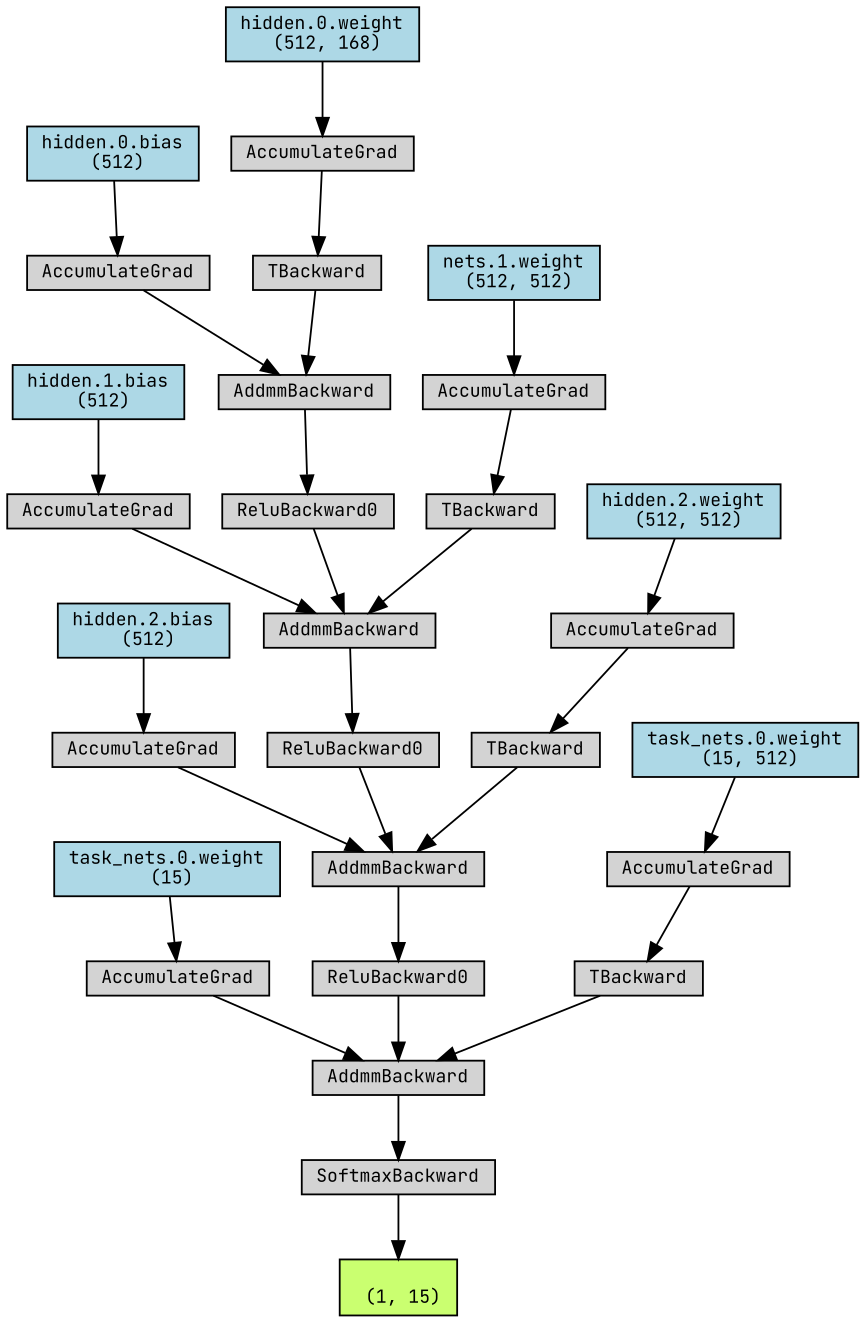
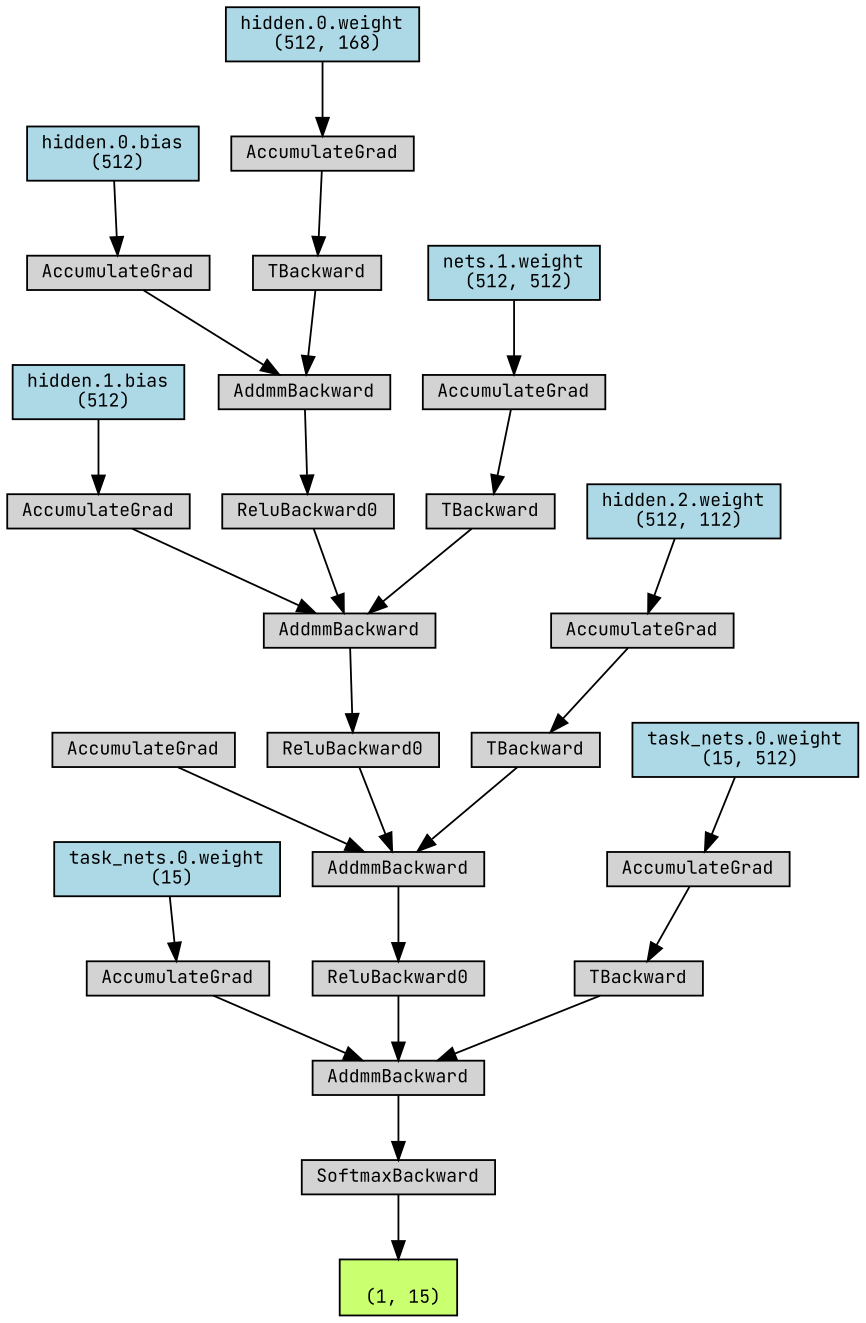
node "hidden.2.weight (512, 512)": label "hidden.2.weight (512, 512)" -> "hidden.2.weight (512, 112)"
node "hidden.2.bias (512)": removed
